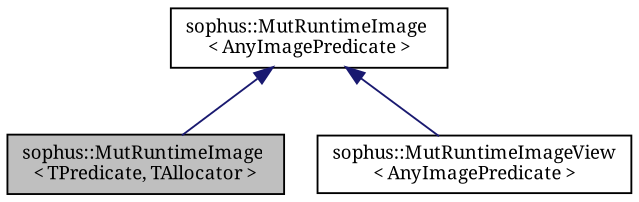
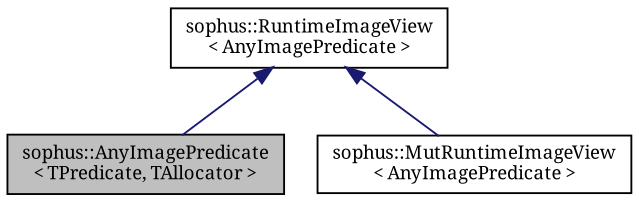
node "sophus::MutRuntimeImage < AnyImagePredicate >": label "sophus::MutRuntimeImage < AnyImagePredicate >" -> "sophus::RuntimeImageView < AnyImagePredicate >"
node "sophus::MutRuntimeImage < TPredicate, TAllocator >": label "sophus::MutRuntimeImage < TPredicate, TAllocator >" -> "sophus::AnyImagePredicate < TPredicate, TAllocator >"
